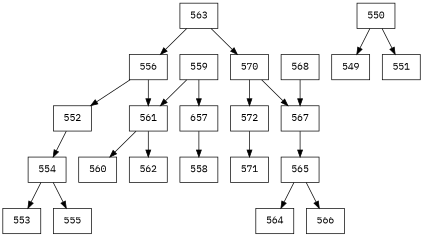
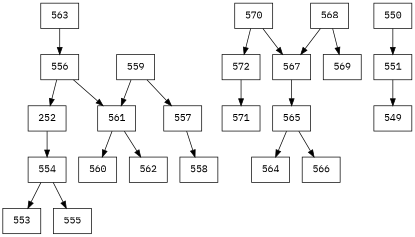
edge "550" -> "549": now "551" -> "549"
edge "563" -> "570": removed
node "569": added
node "552": label "552" -> "252"
node "657": label "657" -> "557"
